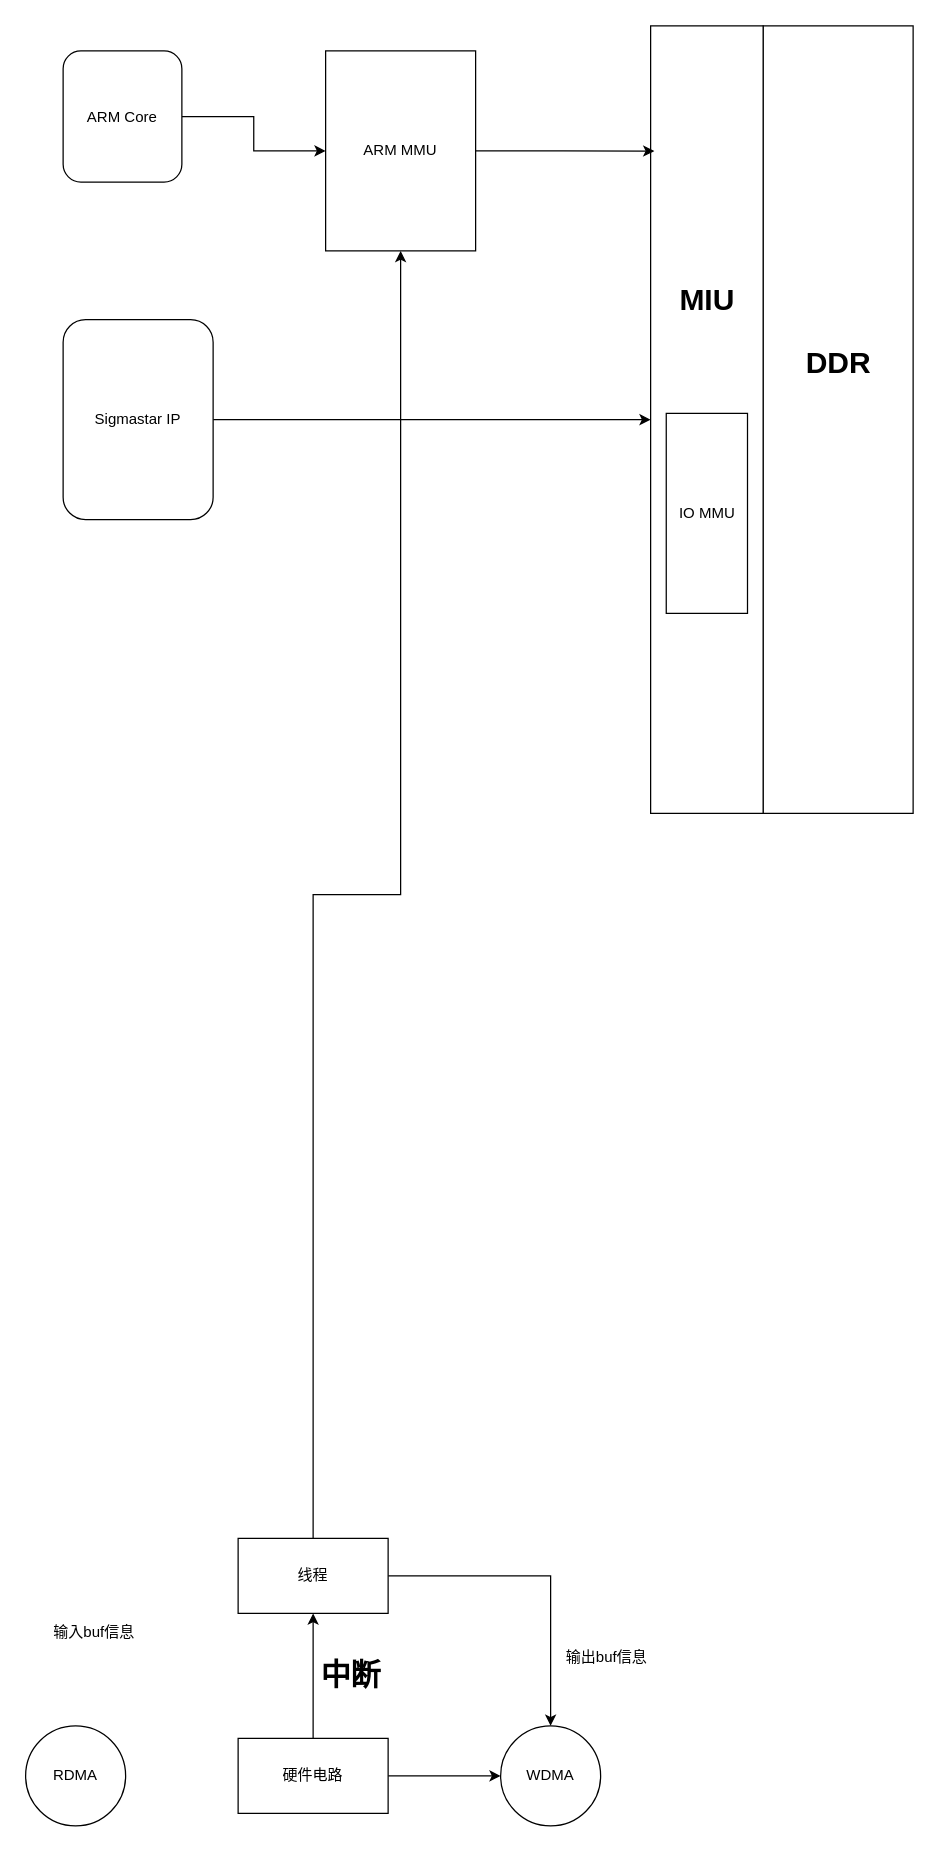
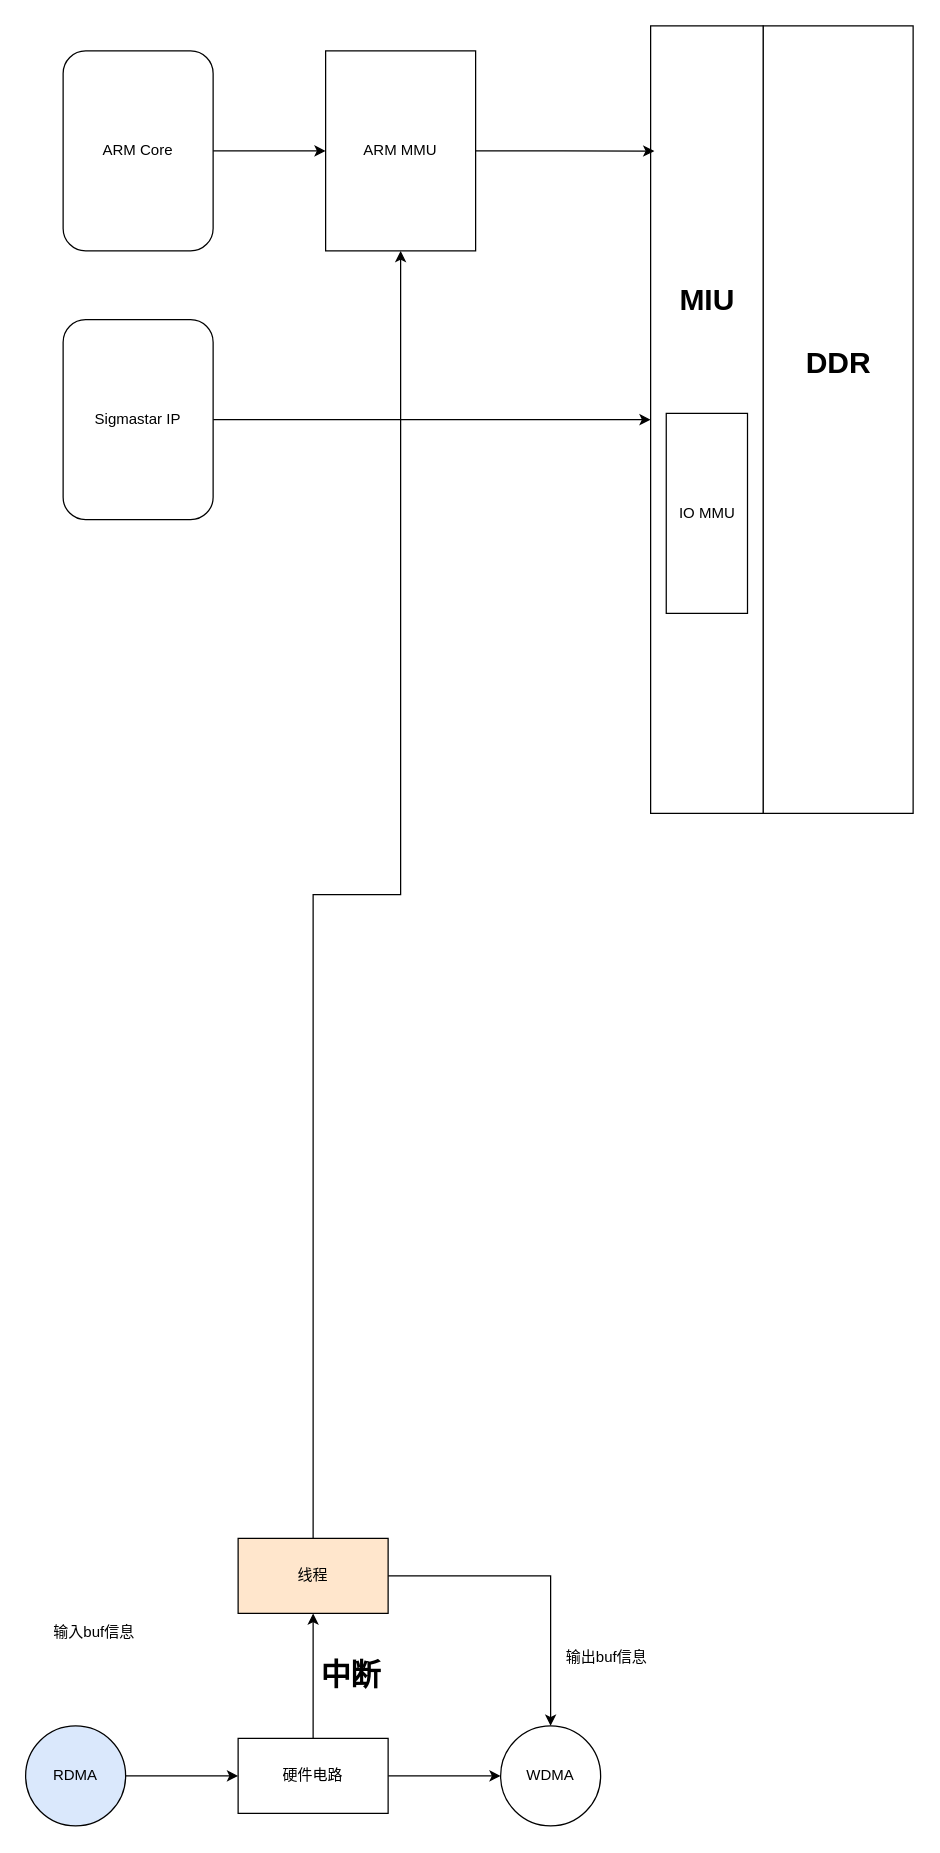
node "ARM Core": size 119x131 -> 150x200
node "线程": fillcolor #ffffff -> #ffe6cc
node "RDMA": fillcolor #ffffff -> #dae8fc
edge "RDMA" -> "硬件电路": added
